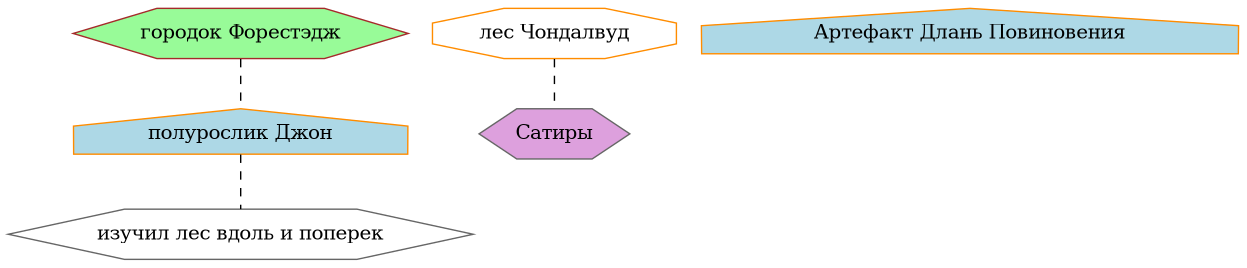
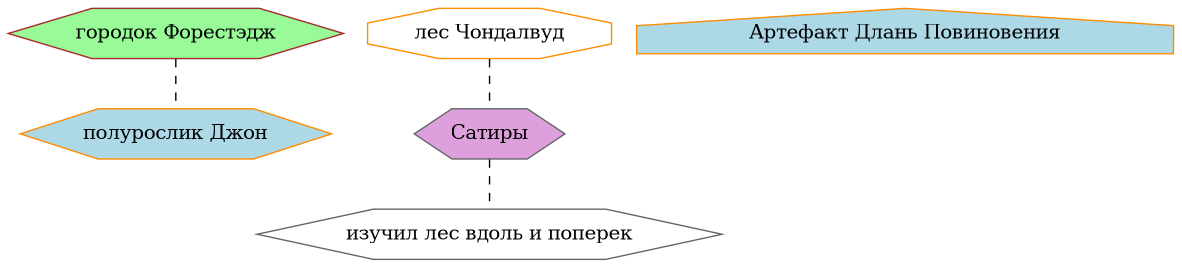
node "полурослик Джон": shape house -> hexagon
edge "полурослик Джон" -- "изучил лес вдоль и поперек": now "Сатиры" -- "изучил лес вдоль и поперек"
